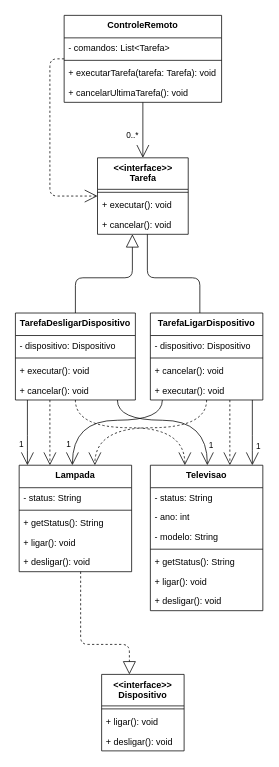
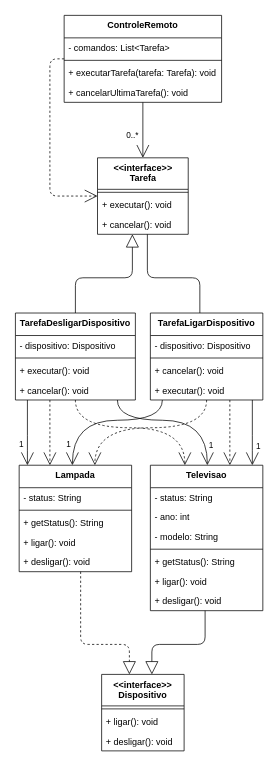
edge "Televisao" -> "<<interface>> Dispositivo": added
